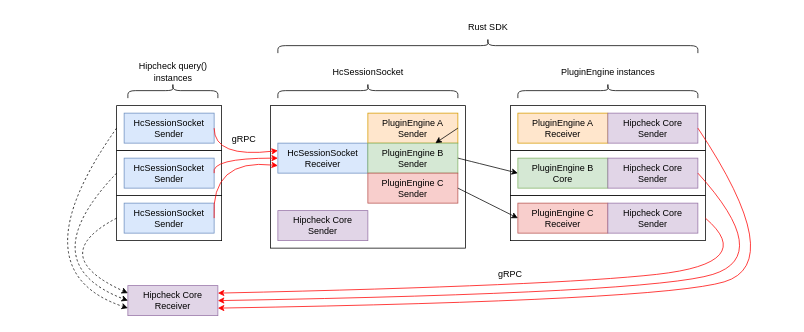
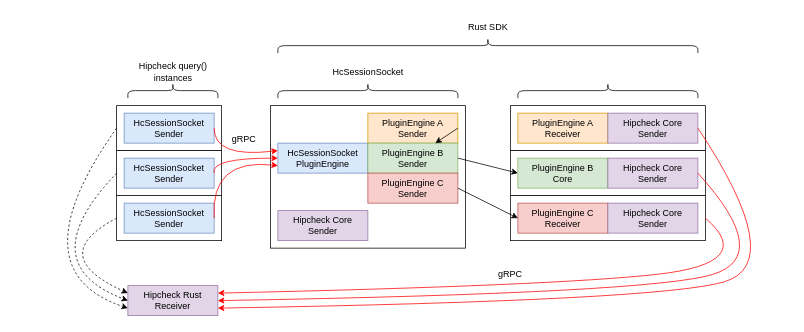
node "PluginEngine instances": removed
node "HcSessionSocket Receiver": label "HcSessionSocket Receiver" -> "HcSessionSocket PluginEngine"
node "Hipcheck Core Receiver": label "Hipcheck Core Receiver" -> "Hipcheck Rust Receiver"
